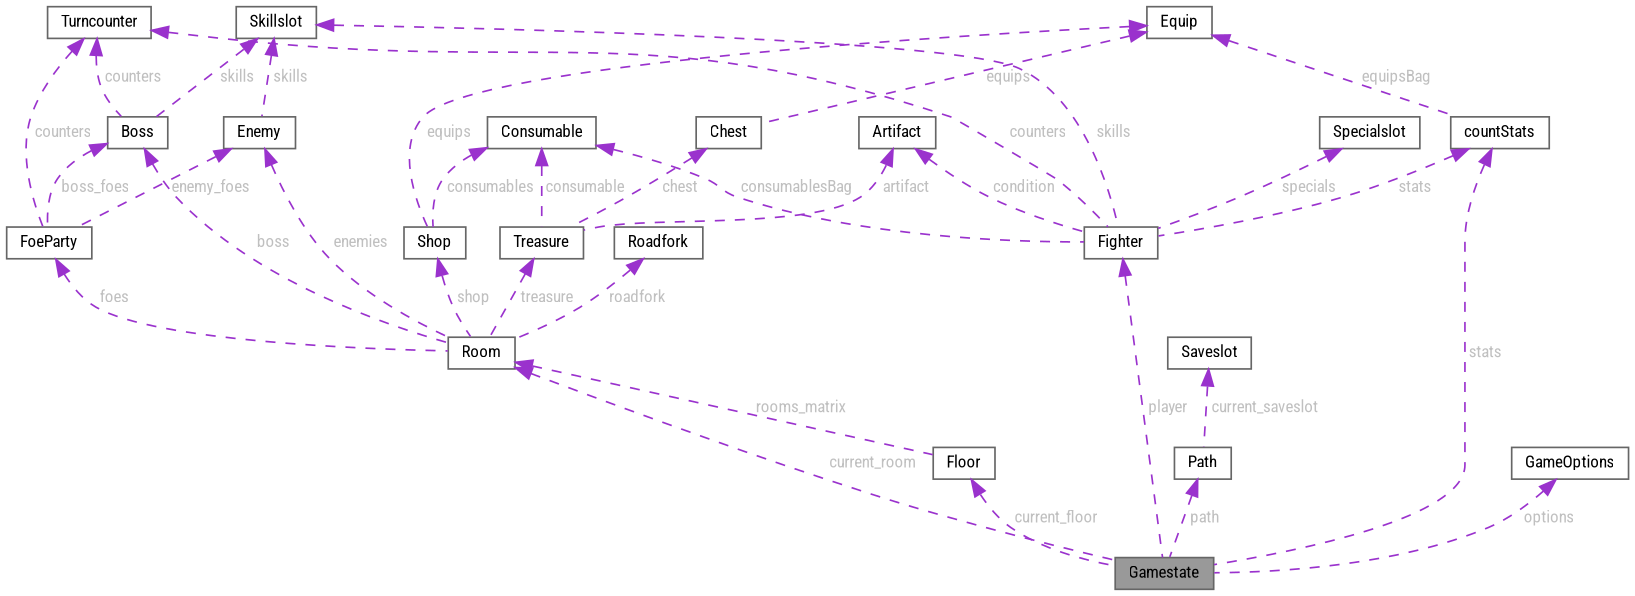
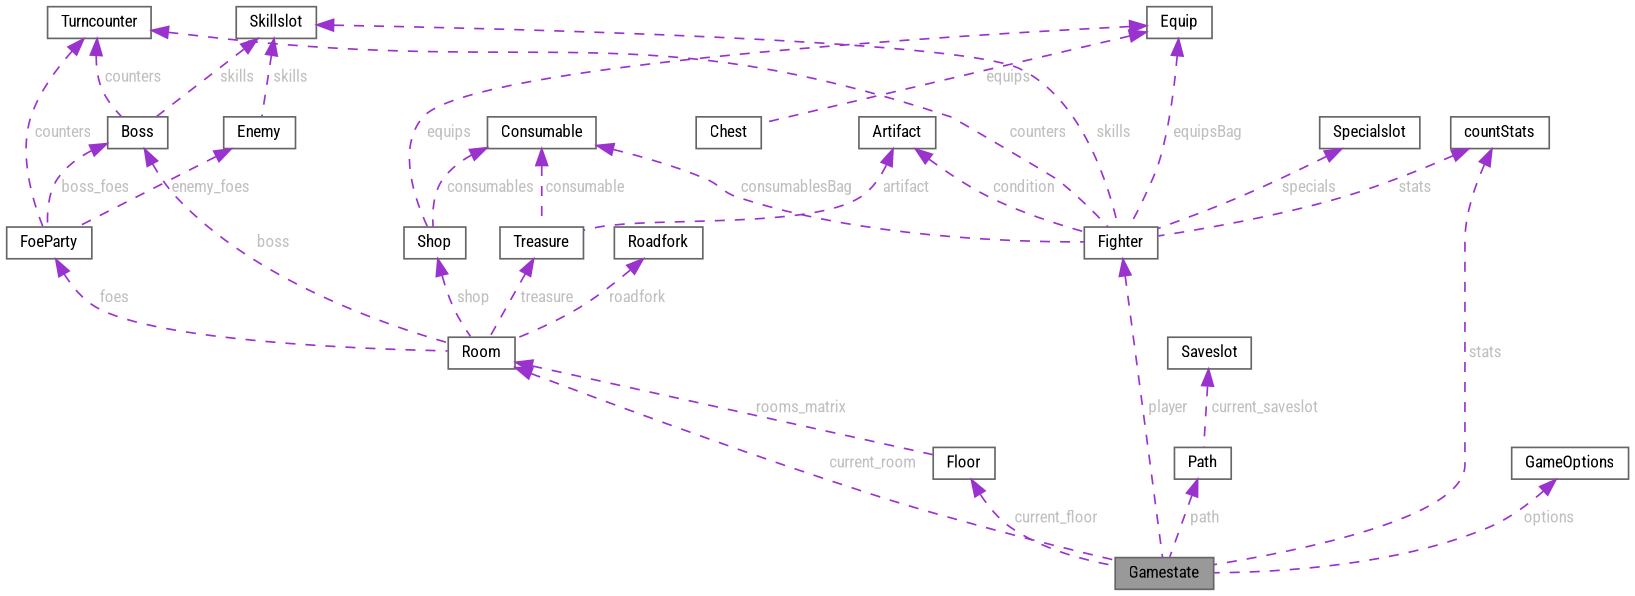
edge "countStats" -> "Equip": now "Fighter" -> "Equip"
edge "Treasure" -> "Chest": removed, label "chest"
edge "Room" -> "Enemy": removed, label "enemies"
